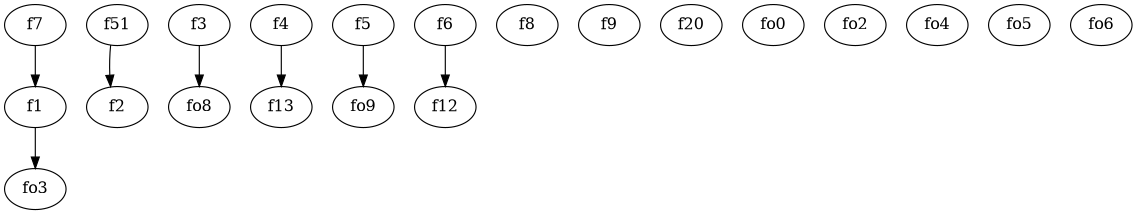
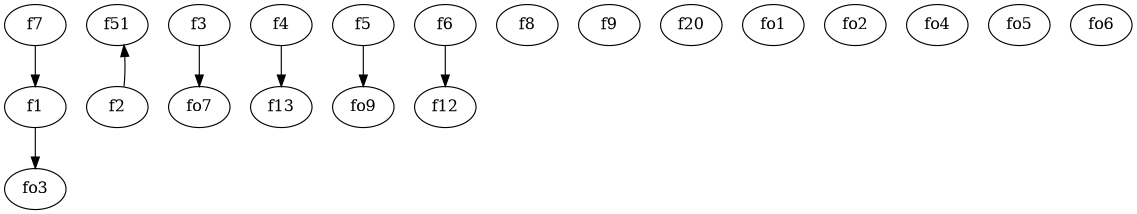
node "fo0": label "fo0" -> "fo1"
edge "f51" -> "f2": reversed
node "fo8": label "fo8" -> "fo7"
